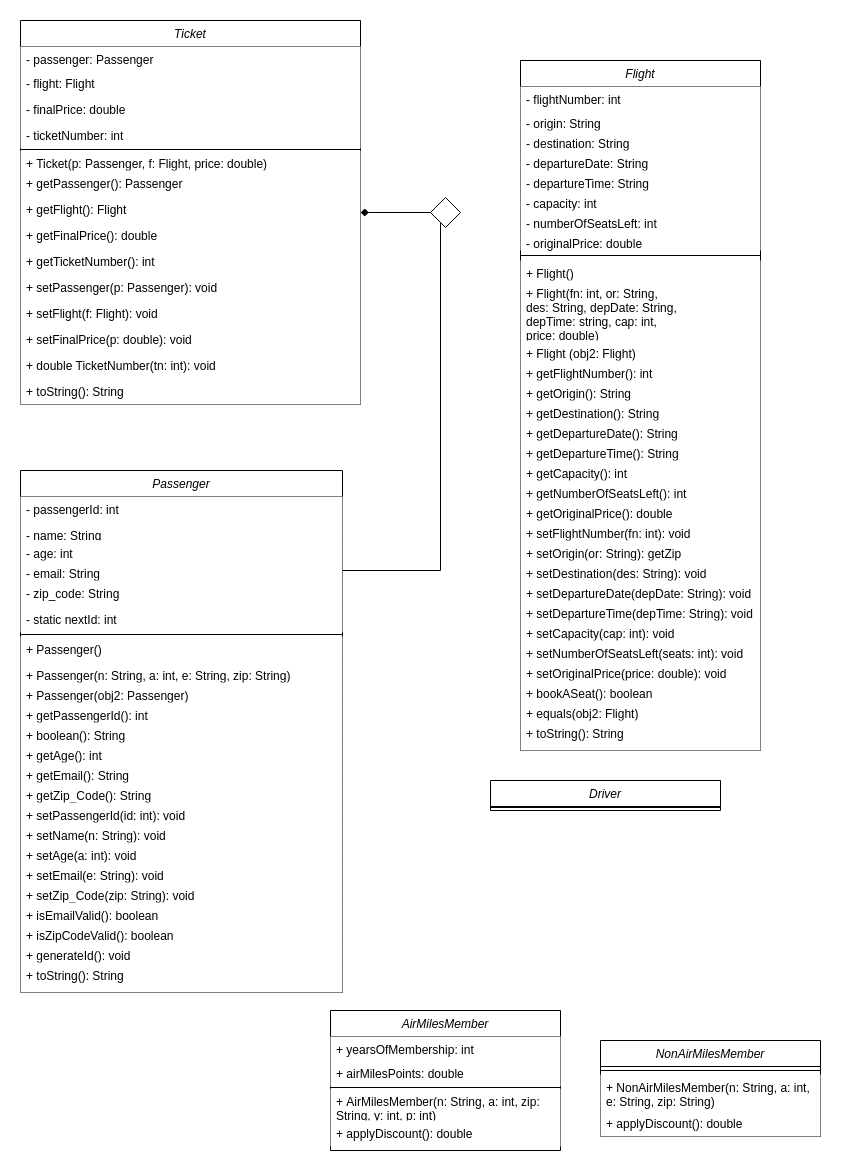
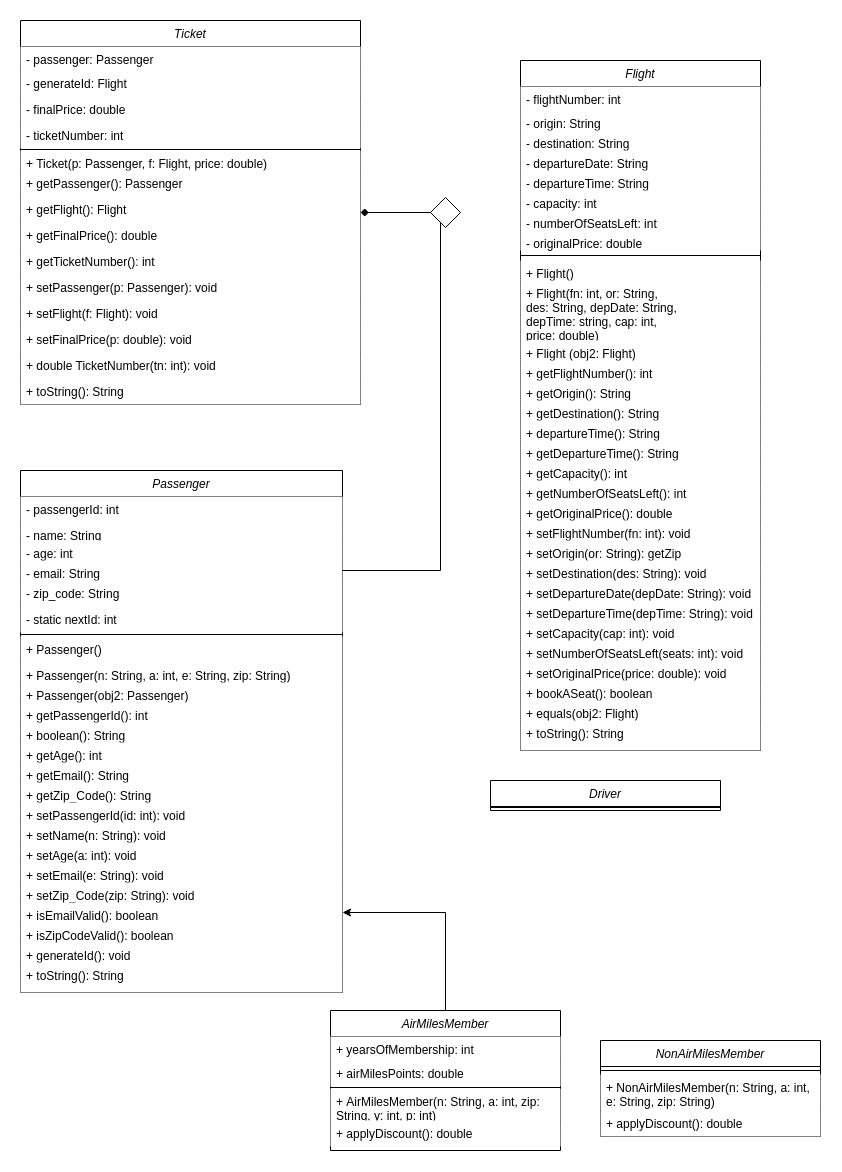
node "- flight: Flight": label "- flight: Flight" -> "- generateId: Flight"
node "+ getDepartureDate(): String": label "+ getDepartureDate(): String" -> "+ departureTime(): String"
edge "AirMilesMember" -> "+ isEmailValid(): boolean": added
